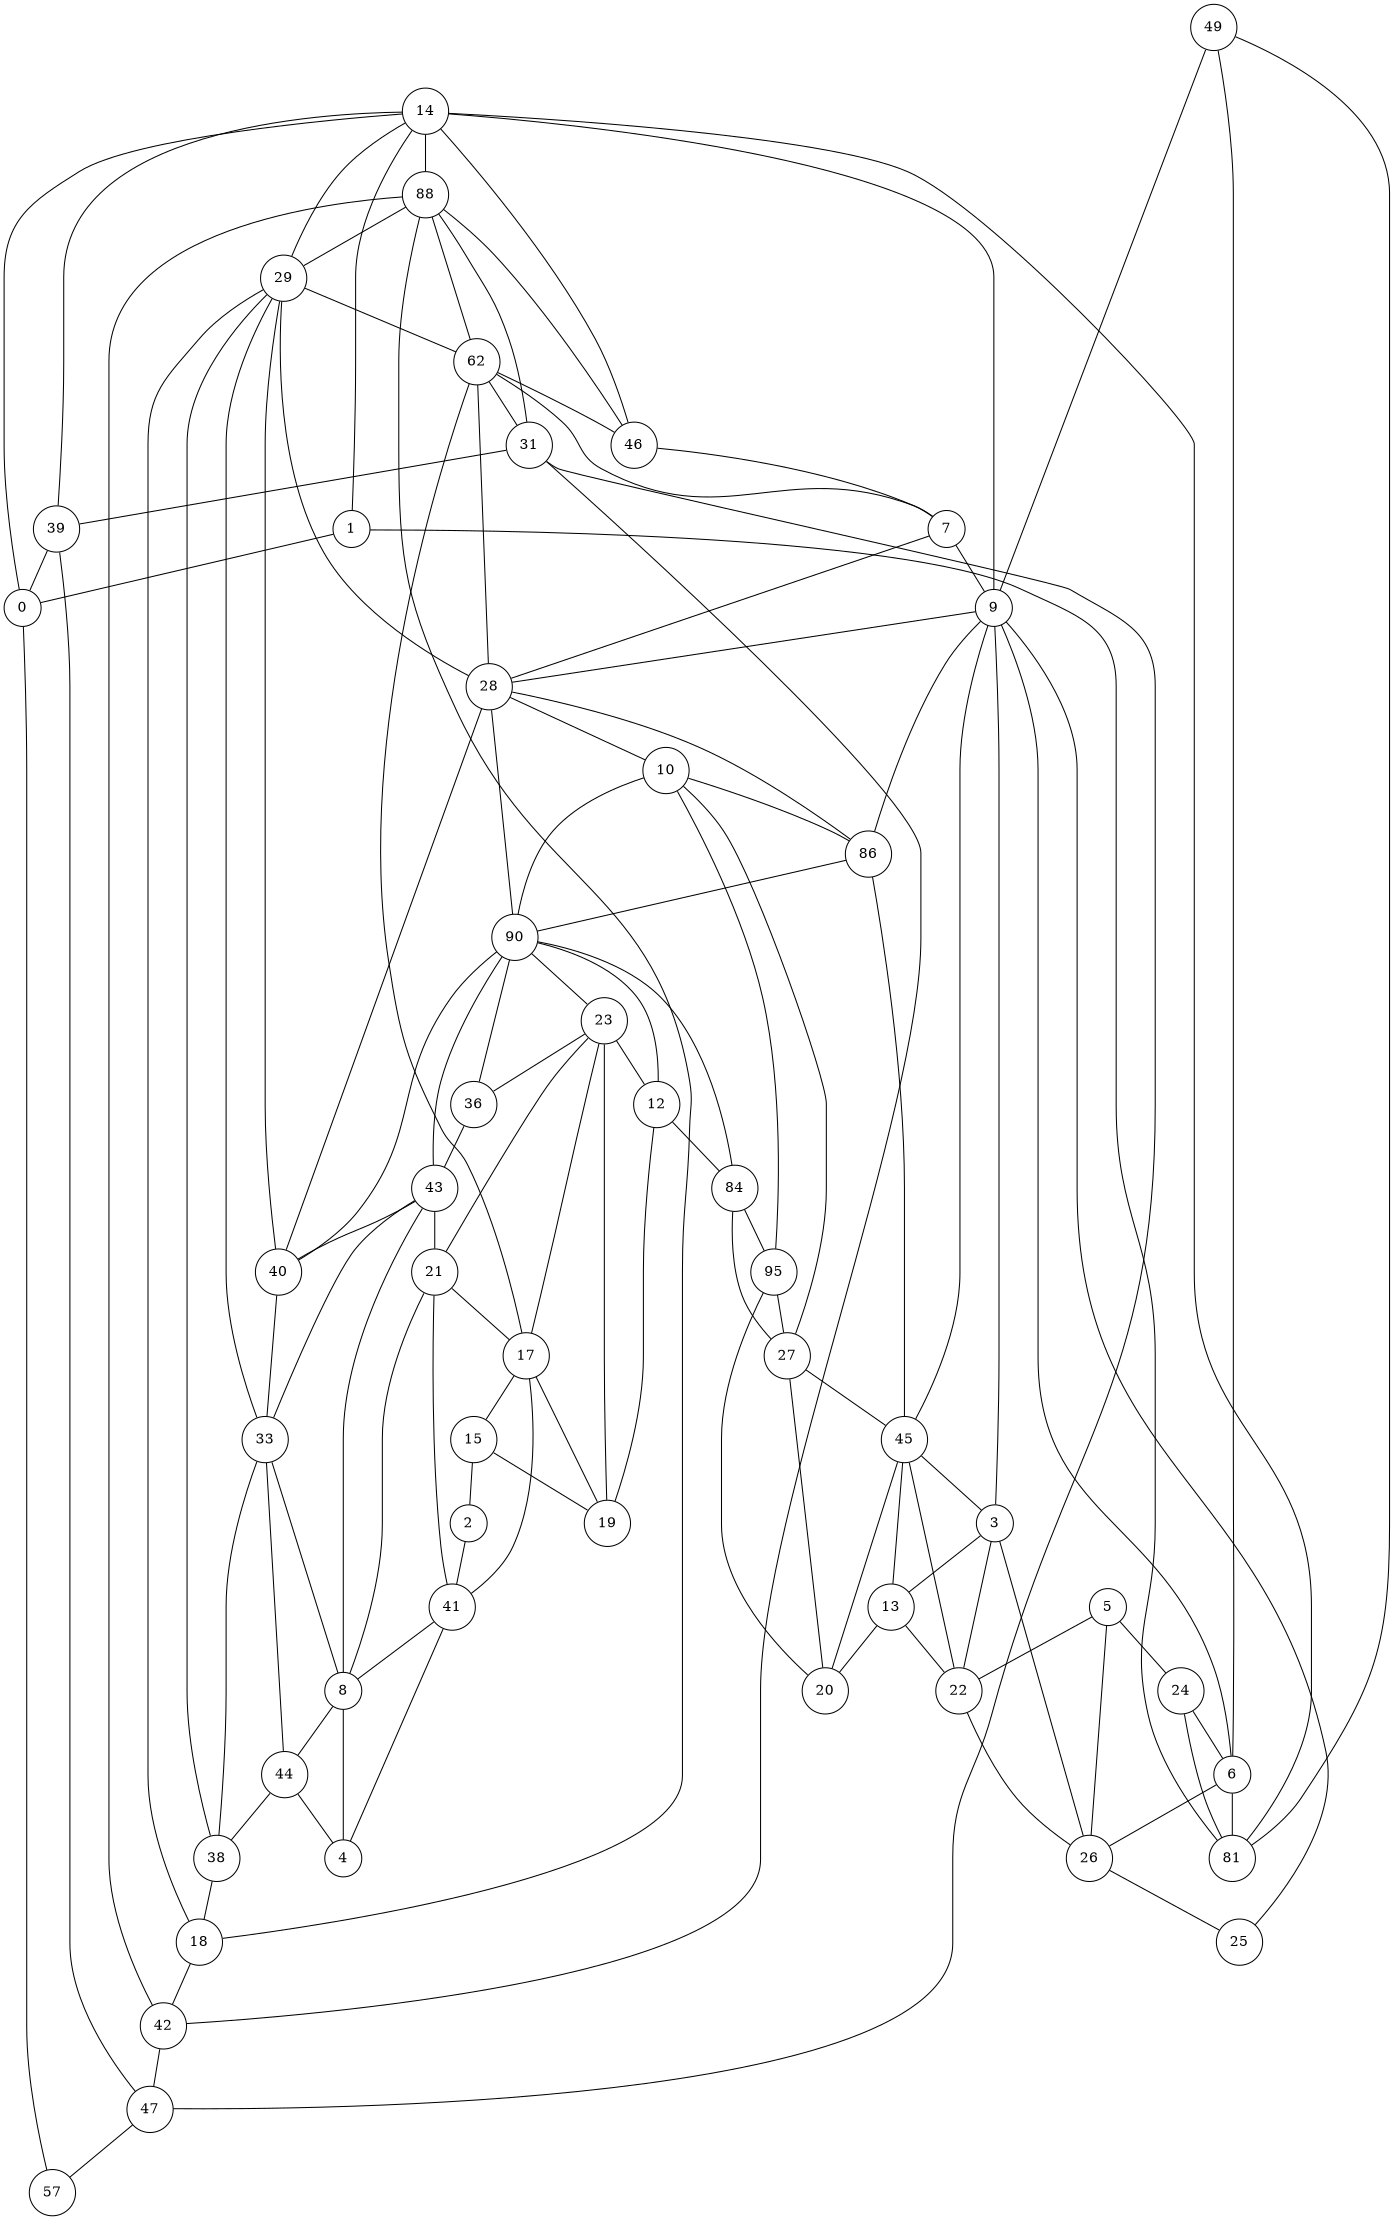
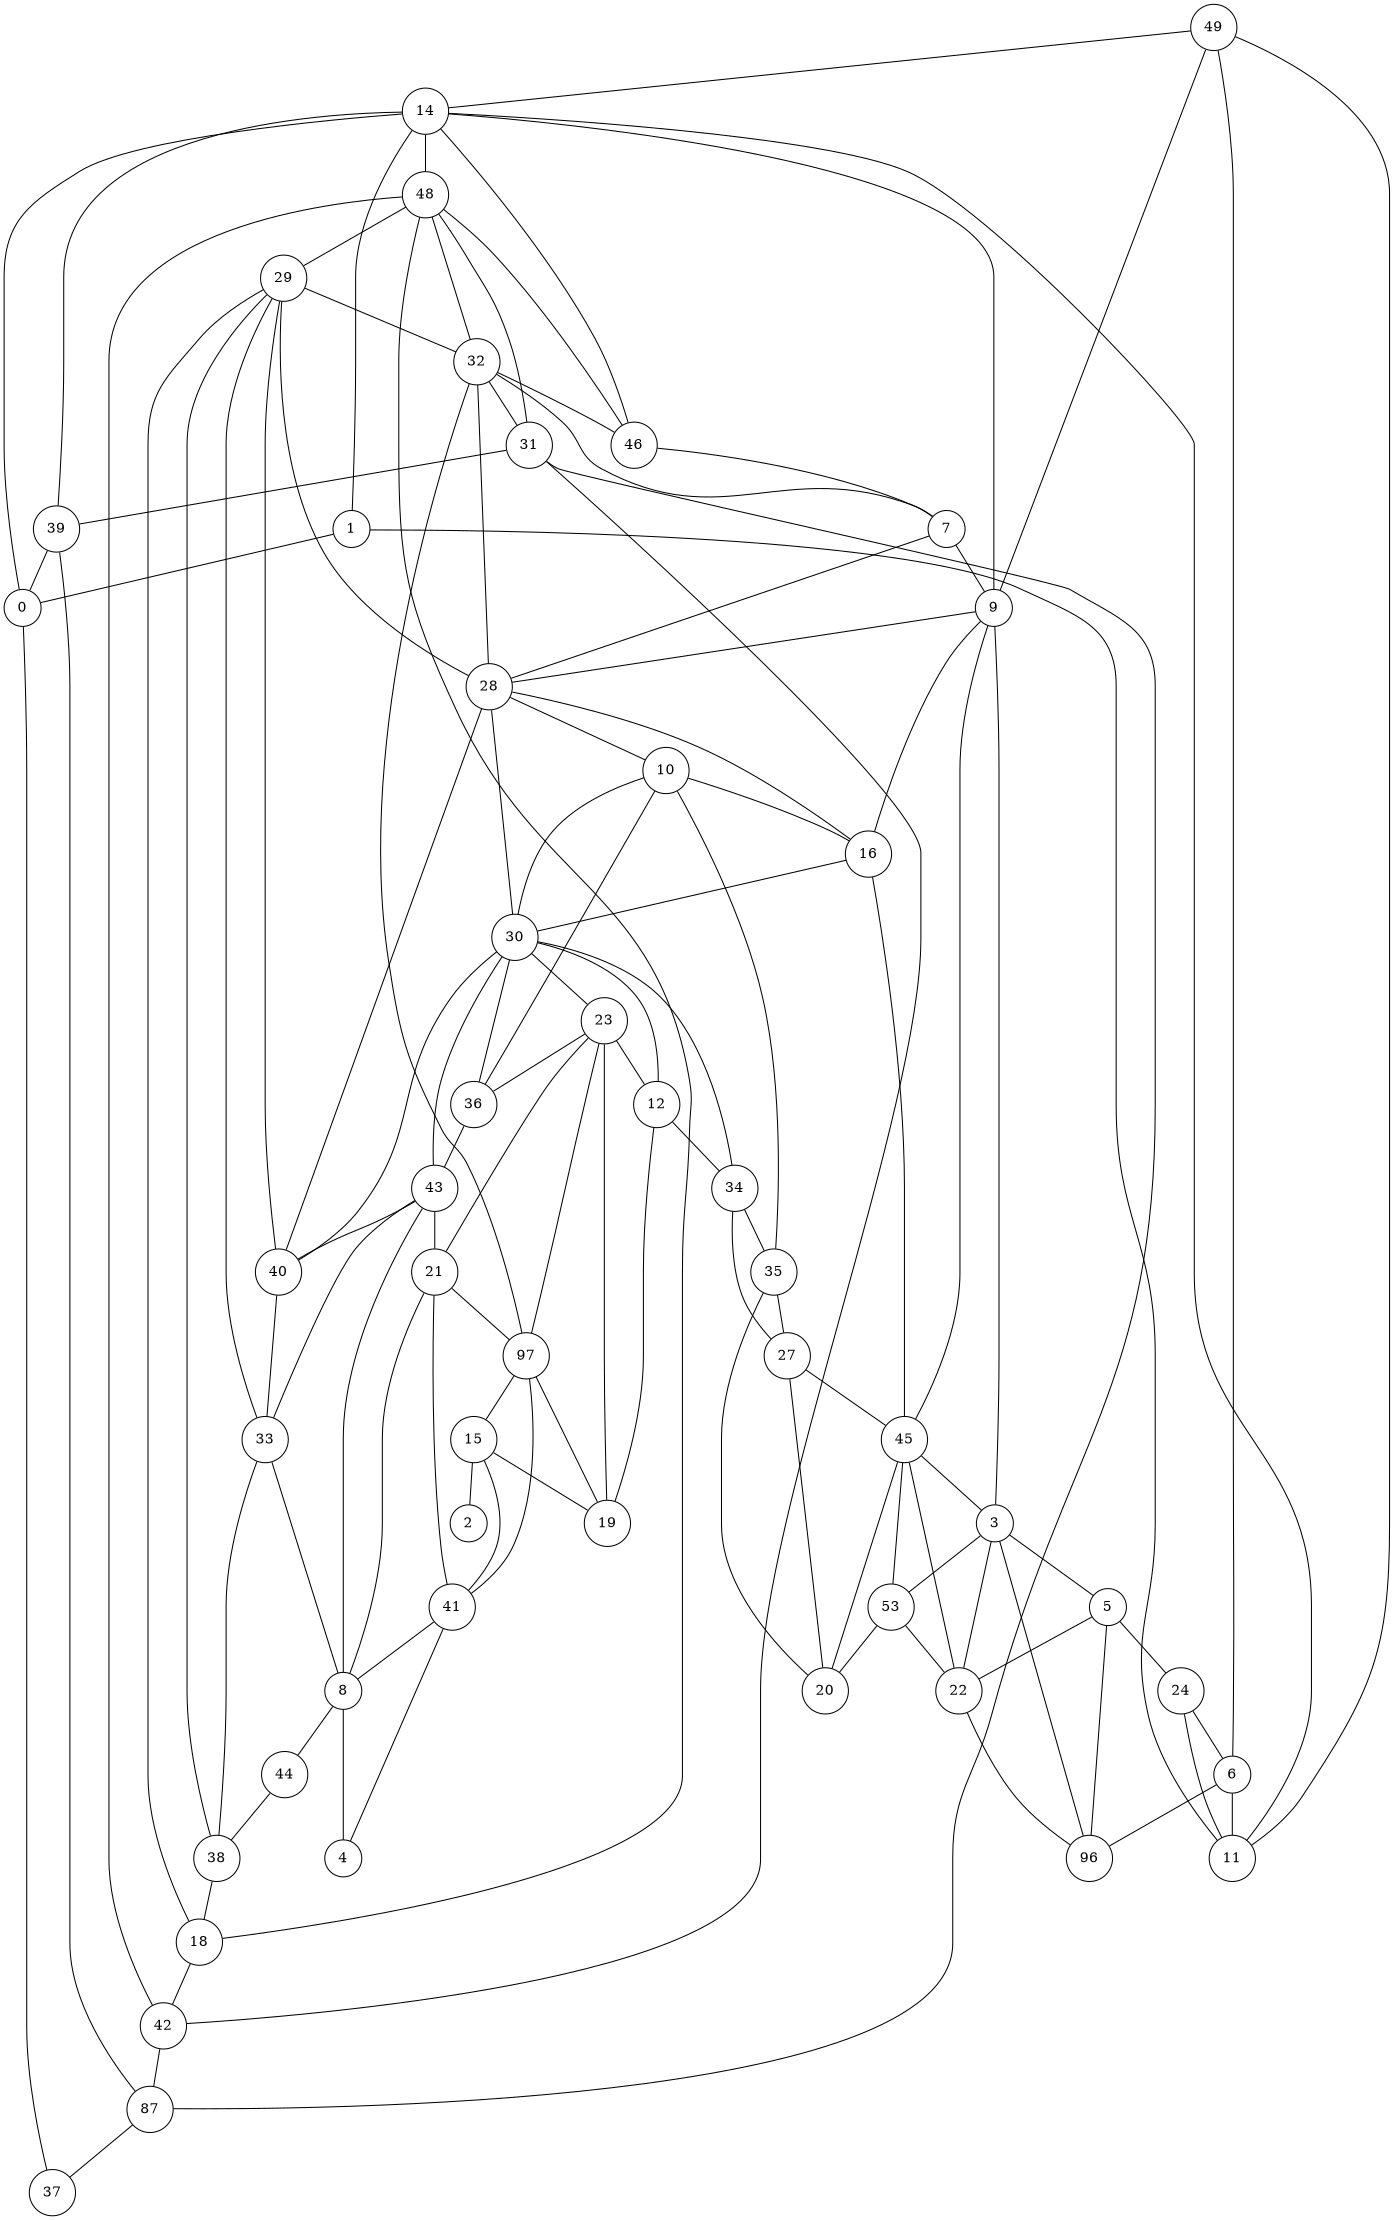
edge "14" -- "29": now "14" -- "49"
node "88": label "88" -> "48"
node "62": label "62" -> "32"
node "86": label "86" -> "16"
node "90": label "90" -> "30"
edge "10" -- "27": now "10" -- "36"
node "84": label "84" -> "34"
edge "9" -- "6": removed
node "95": label "95" -> "35"
node "17": label "17" -> "97"
edge "2" -- "41": now "15" -- "41"
edge "3" -- "5": added
edge "33" -- "44": removed
node "13": label "13" -> "53"
edge "44" -- "4": removed
node "26": label "26" -> "96"
node "81": label "81" -> "11"
node "25": removed
node "47": label "47" -> "87"
node "57": label "57" -> "37"
